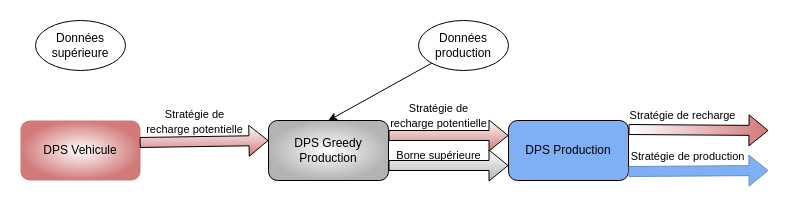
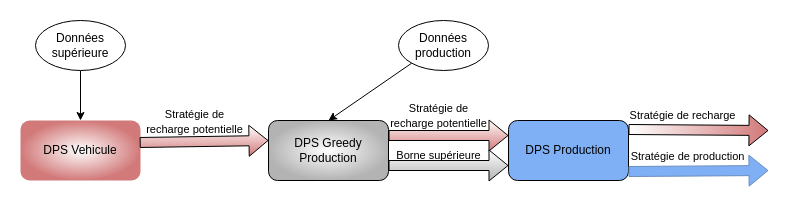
node "Données production": moved (464, 46) -> (444, 46)
edge "Données supérieure" -> "DPS Vehicule": added
